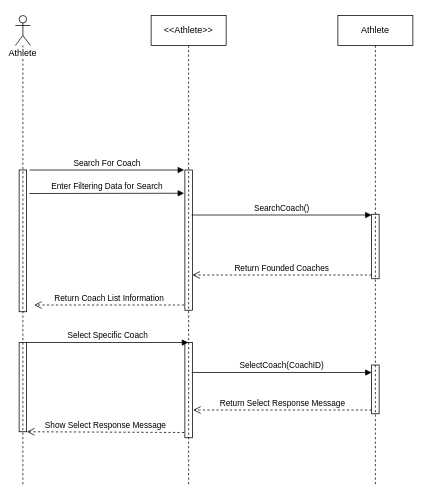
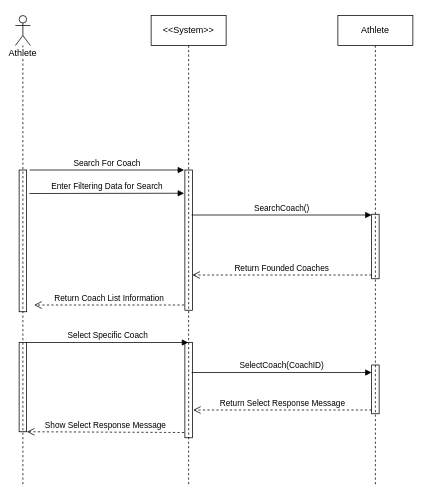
node "<<Athlete>>": label "<<Athlete>>" -> "<<System>>"
